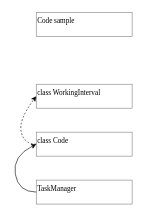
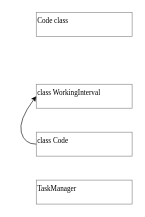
node "Code sample": label "Code sample" -> "Code class"
edge "class Code" -> "class WorkingInterval": style dashed -> solid
edge "TaskManager" -> "class Code": removed
